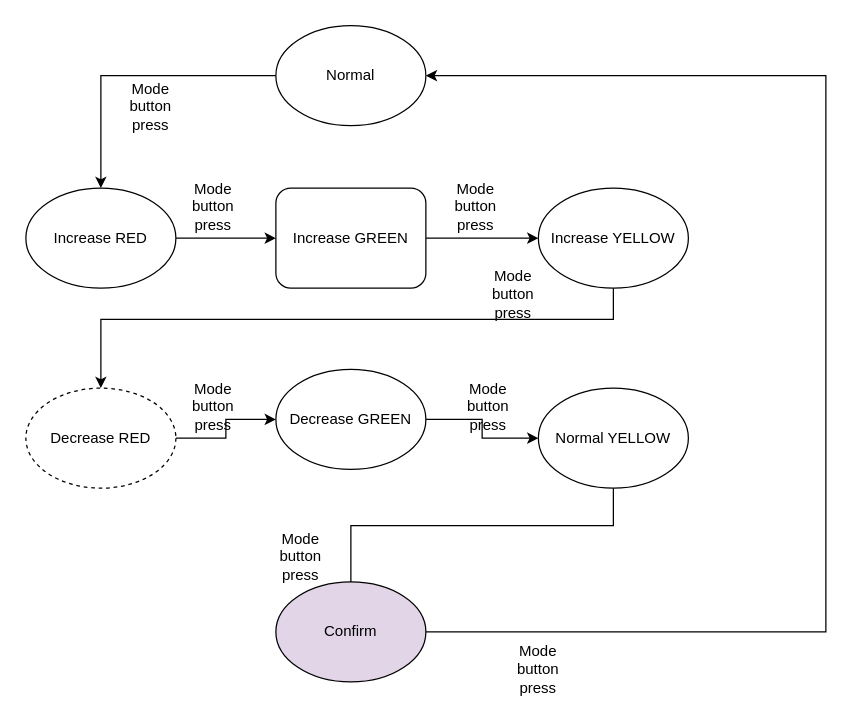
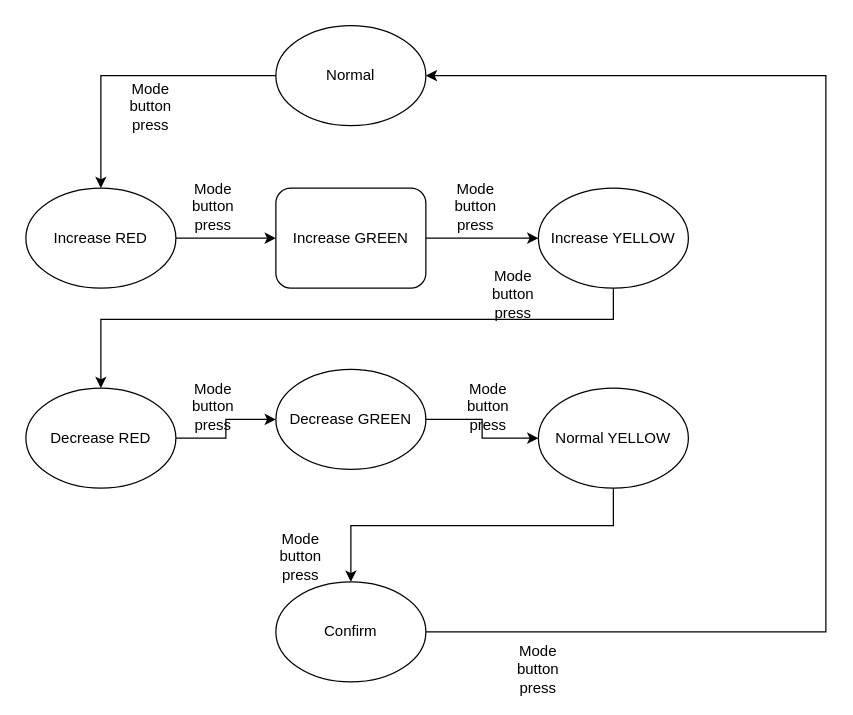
node "Decrease RED": style dashed -> solid
edge "Normal YELLOW" -- "Confirm": arrowhead none -> classic
node "Confirm": fillcolor #e1d5e7 -> #ffffff
